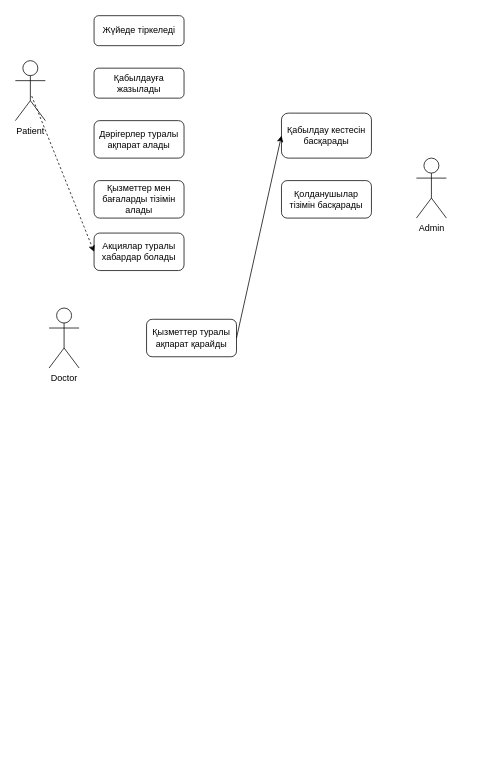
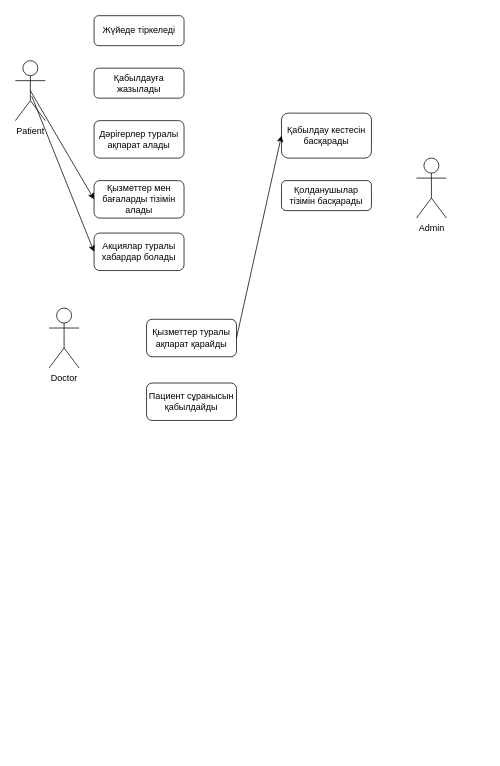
edge "Patient" -> "Қызметтер мен бағаларды тізімін алады": added
edge "Patient" -> "Акциялар туралы хабардар болады": style dashed -> solid
node "Қолданушылар тізімін басқарады": size 90x38 -> 90x30
node "Пациент сұранысын қабылдайды": added
